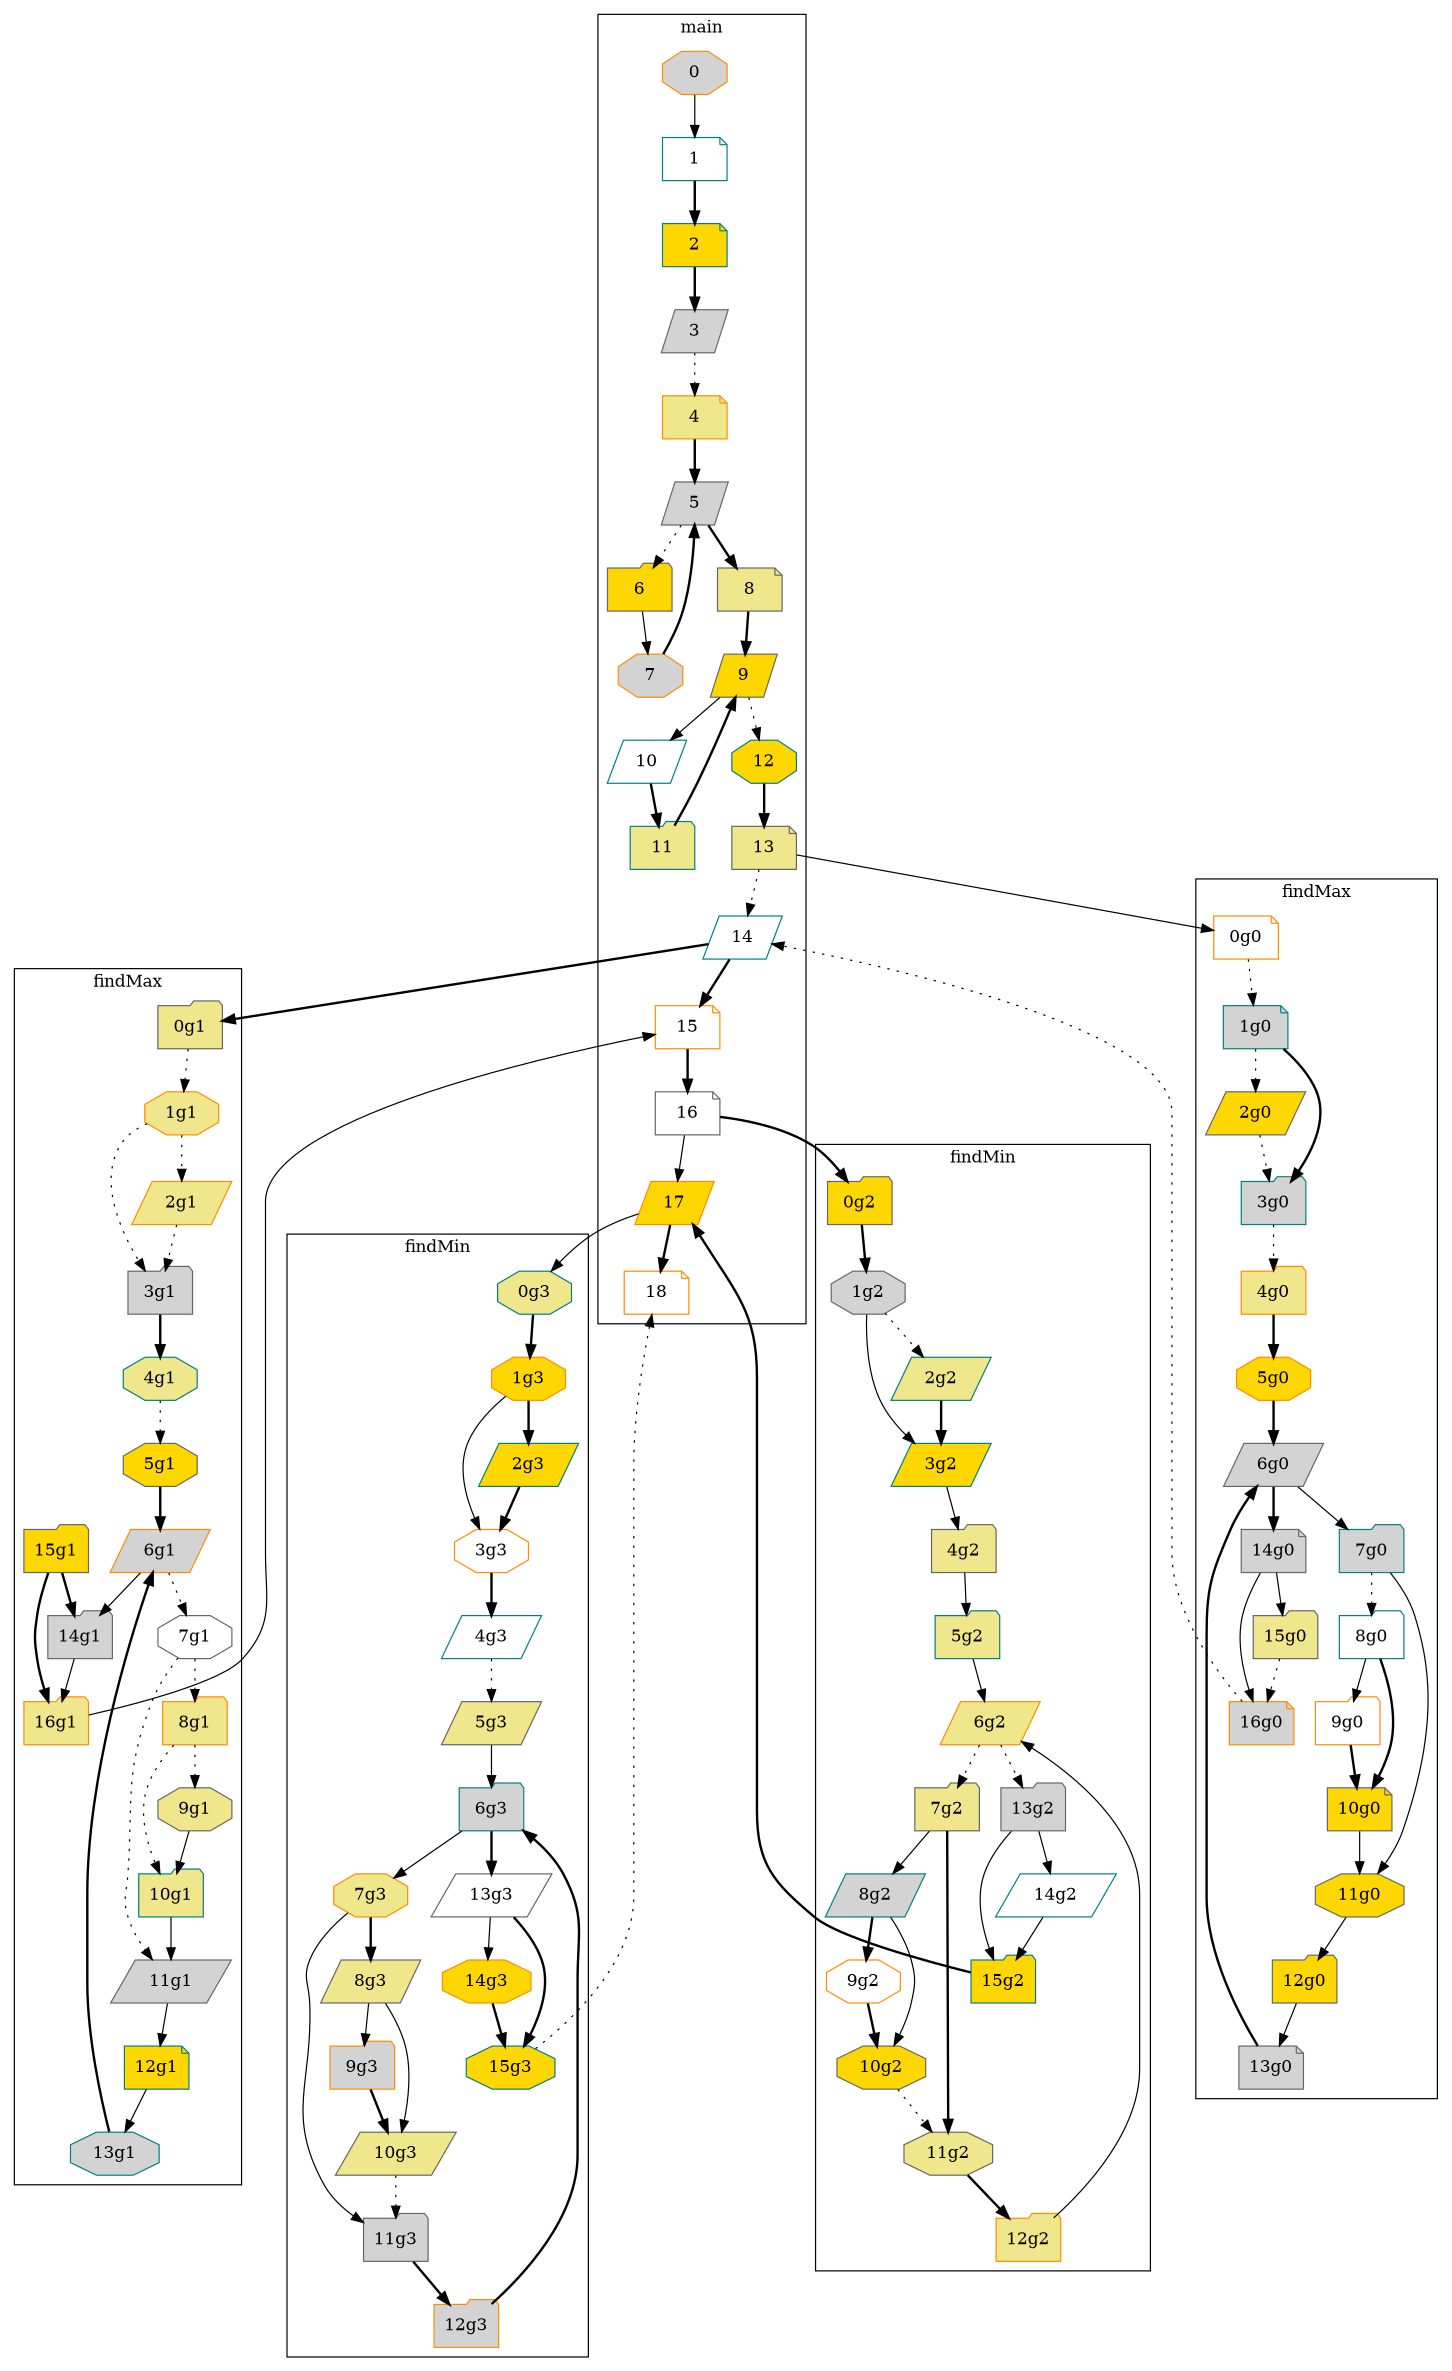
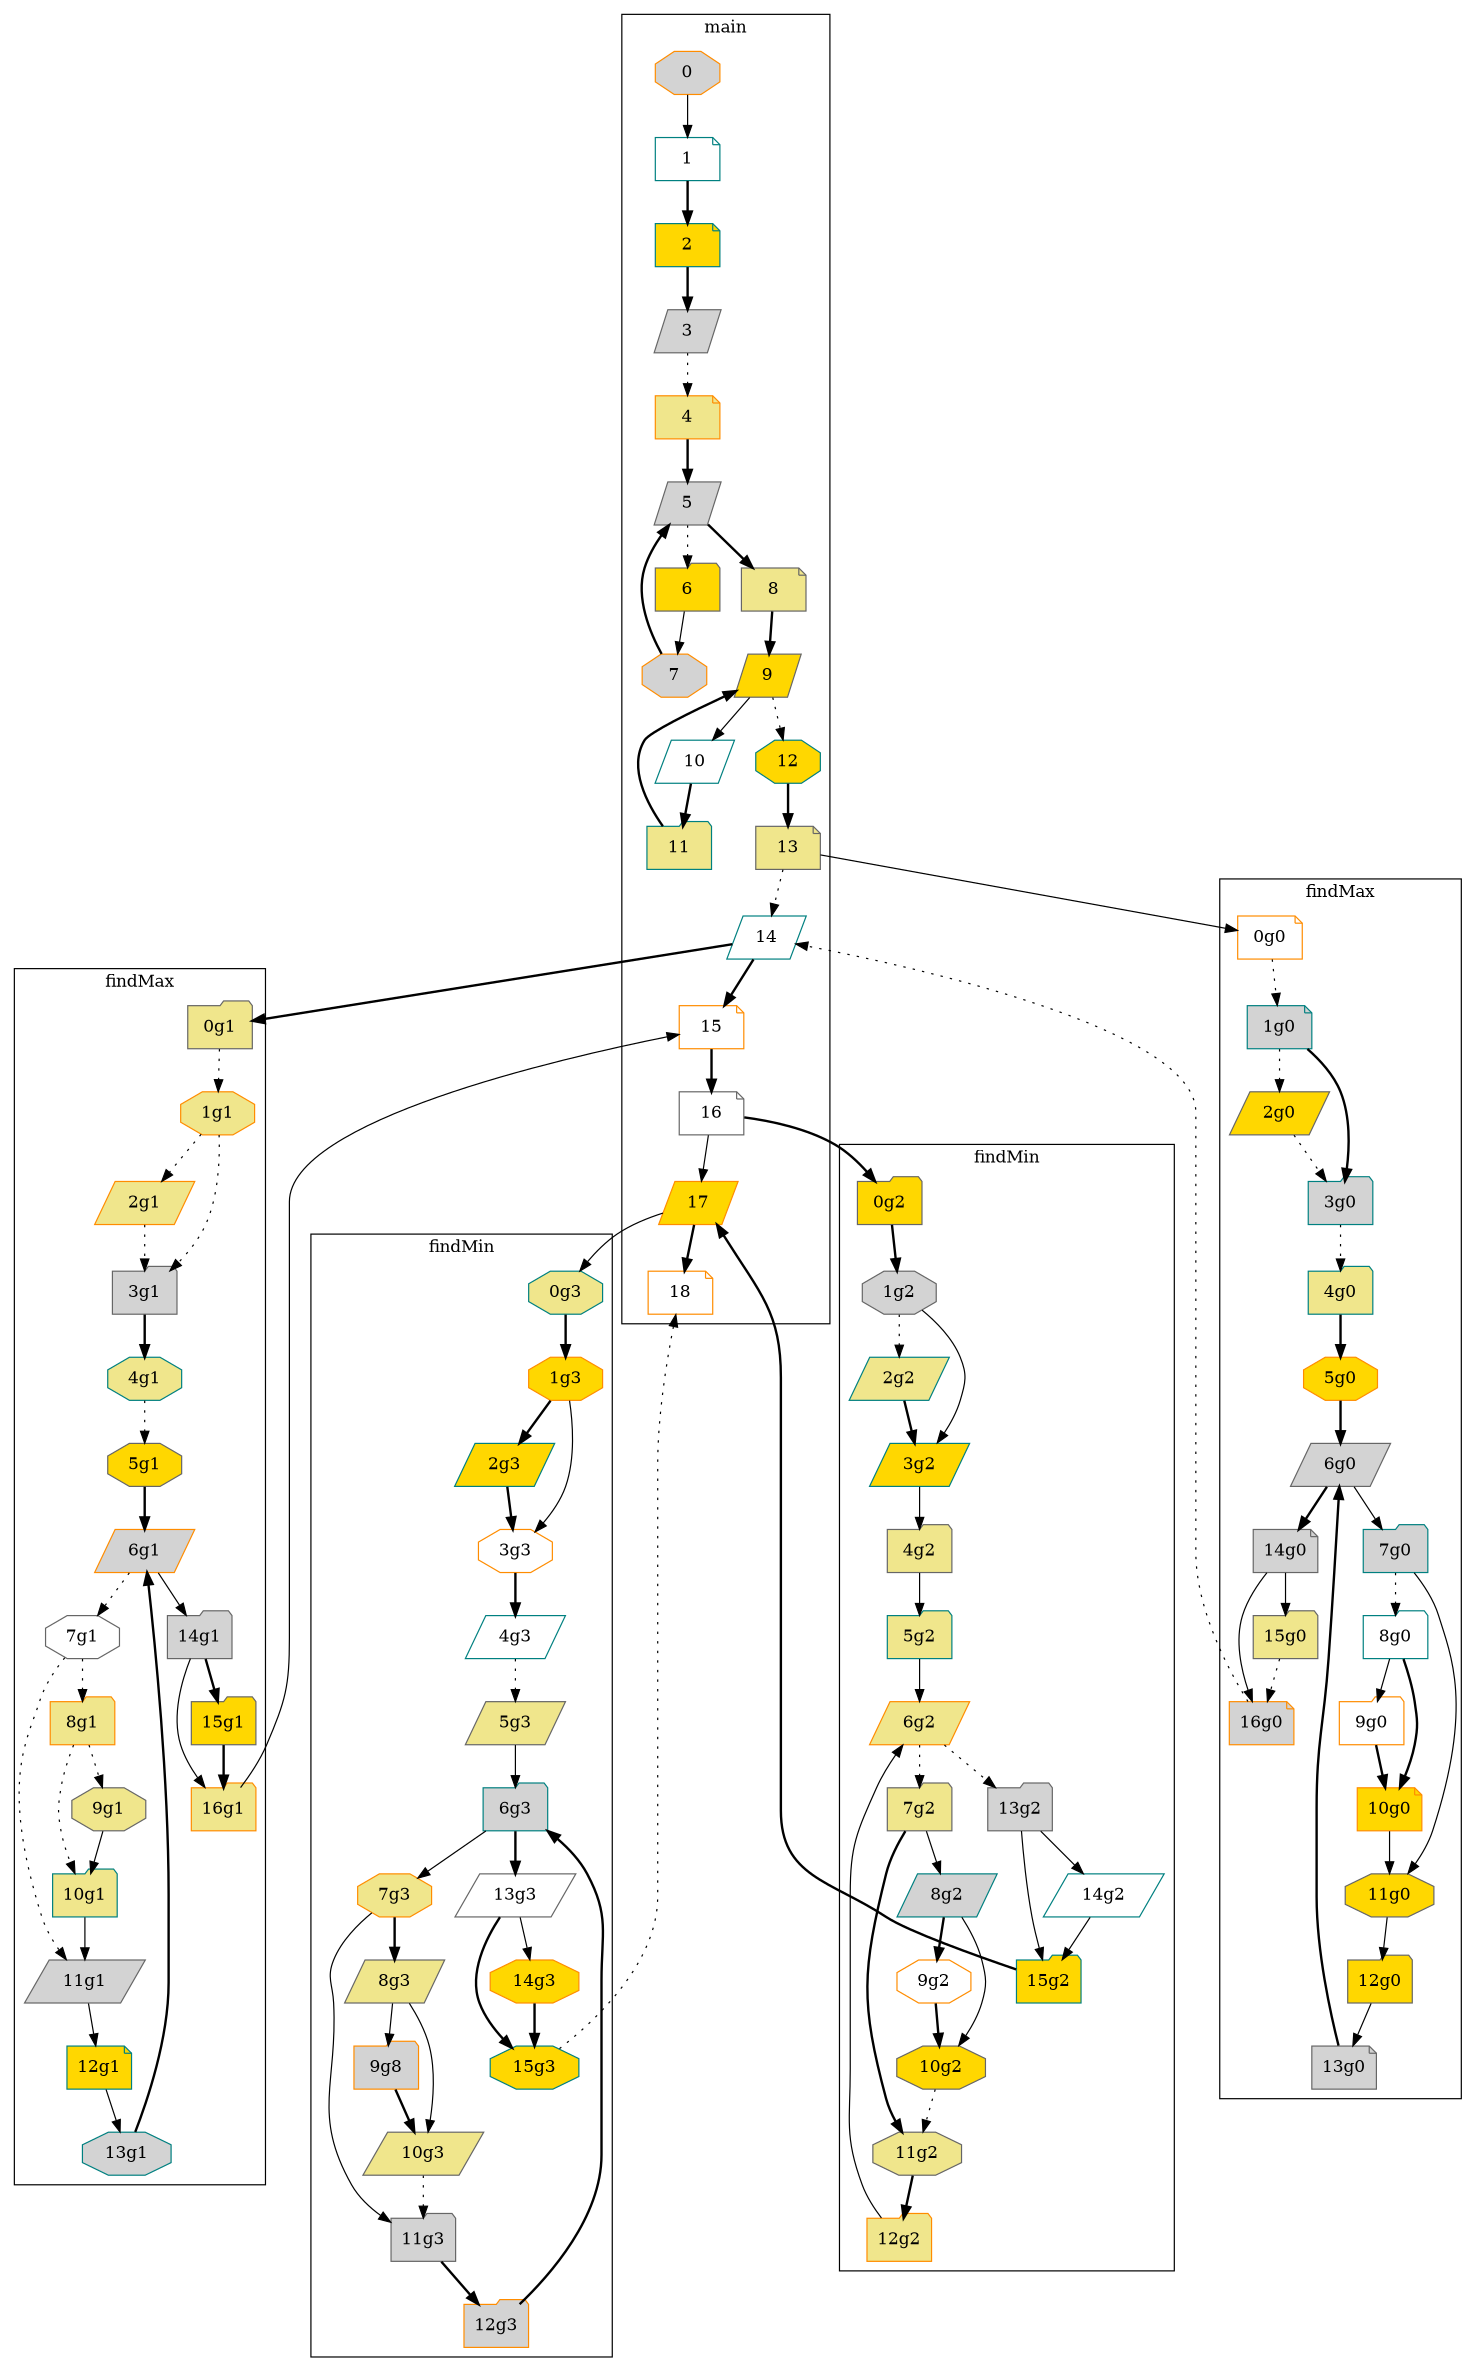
node "4g0": color darkorange -> teal
edge "15g1" -> "14g1": reversed
node "10g0": color gray40 -> darkorange
node "9g3": label "9g3" -> "9g8"
